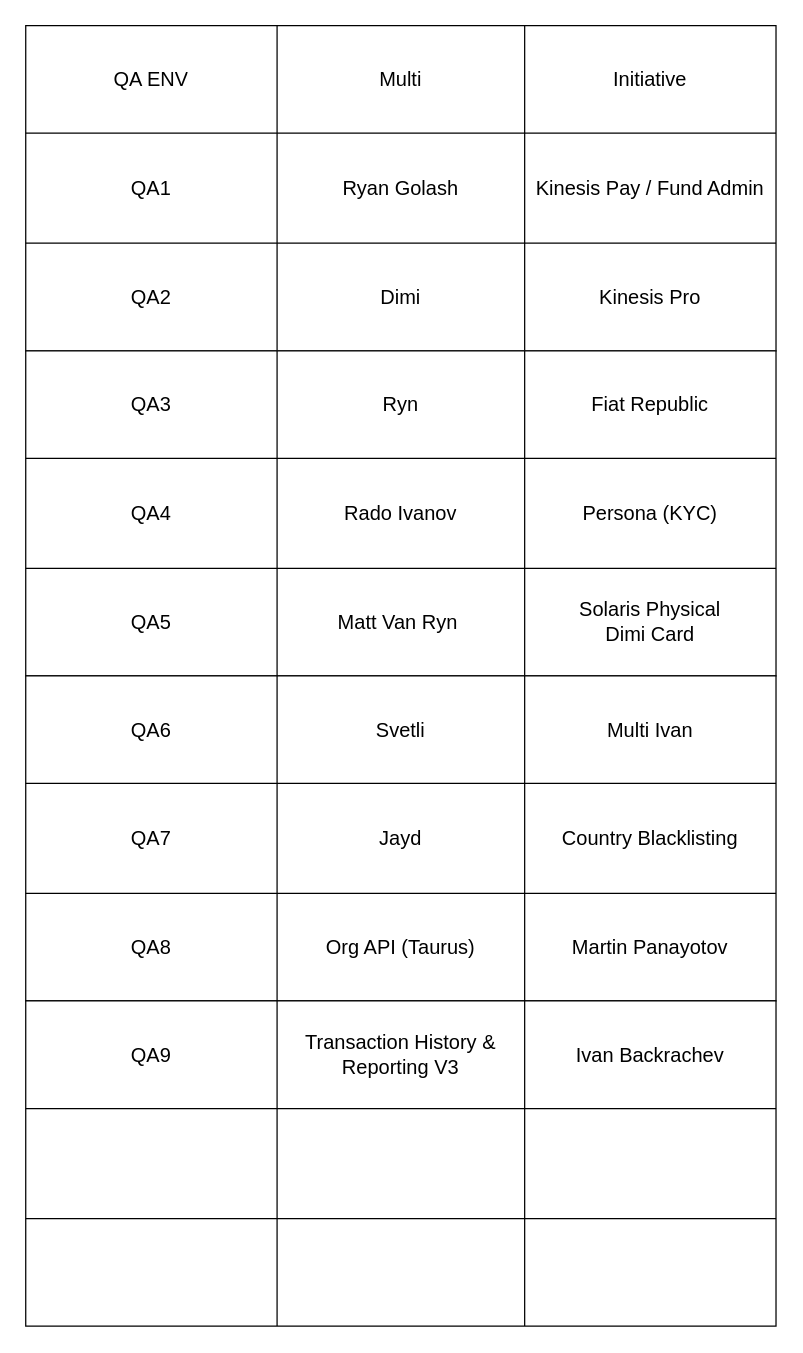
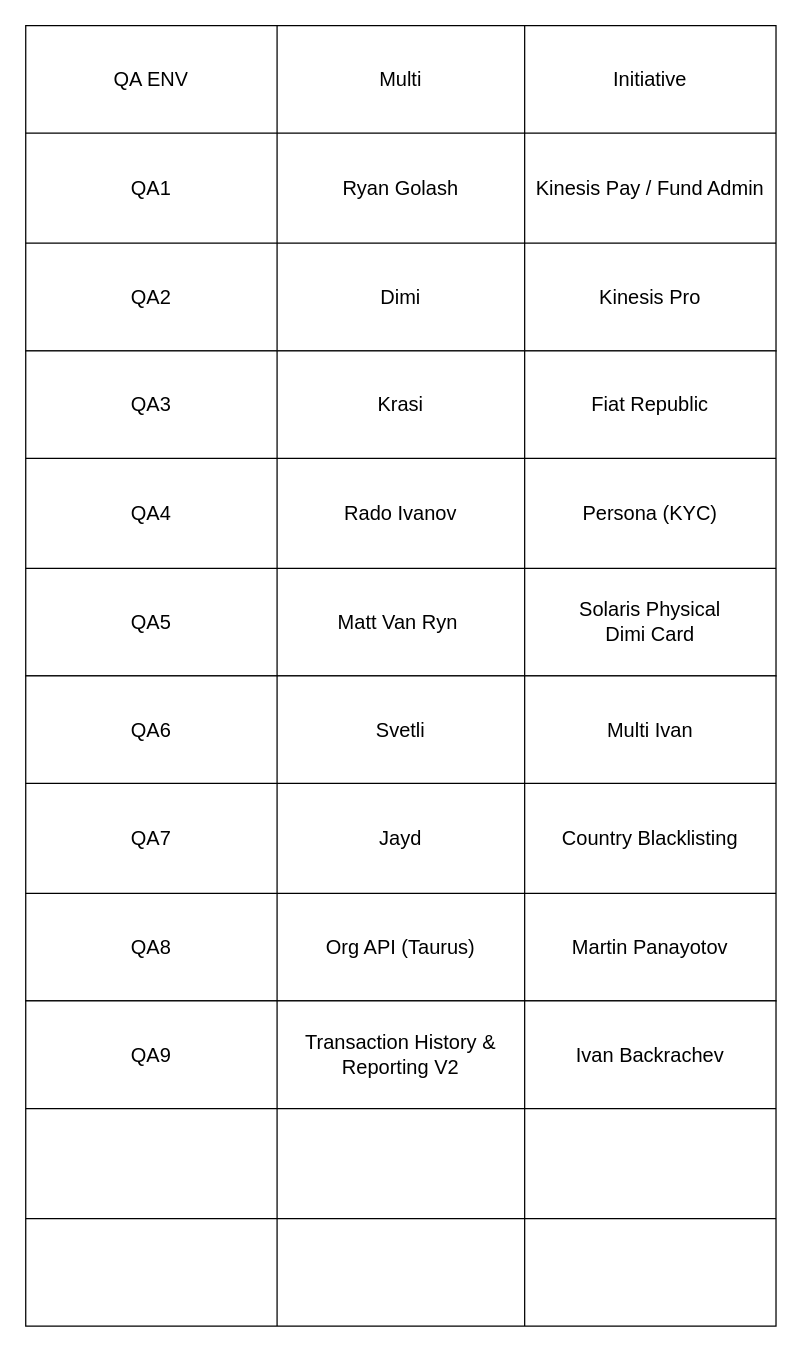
node "Ryn": label "Ryn" -> "Krasi"
node "Transaction History & Reporting V3": label "Transaction History & Reporting V3" -> "Transaction History & Reporting V2"
